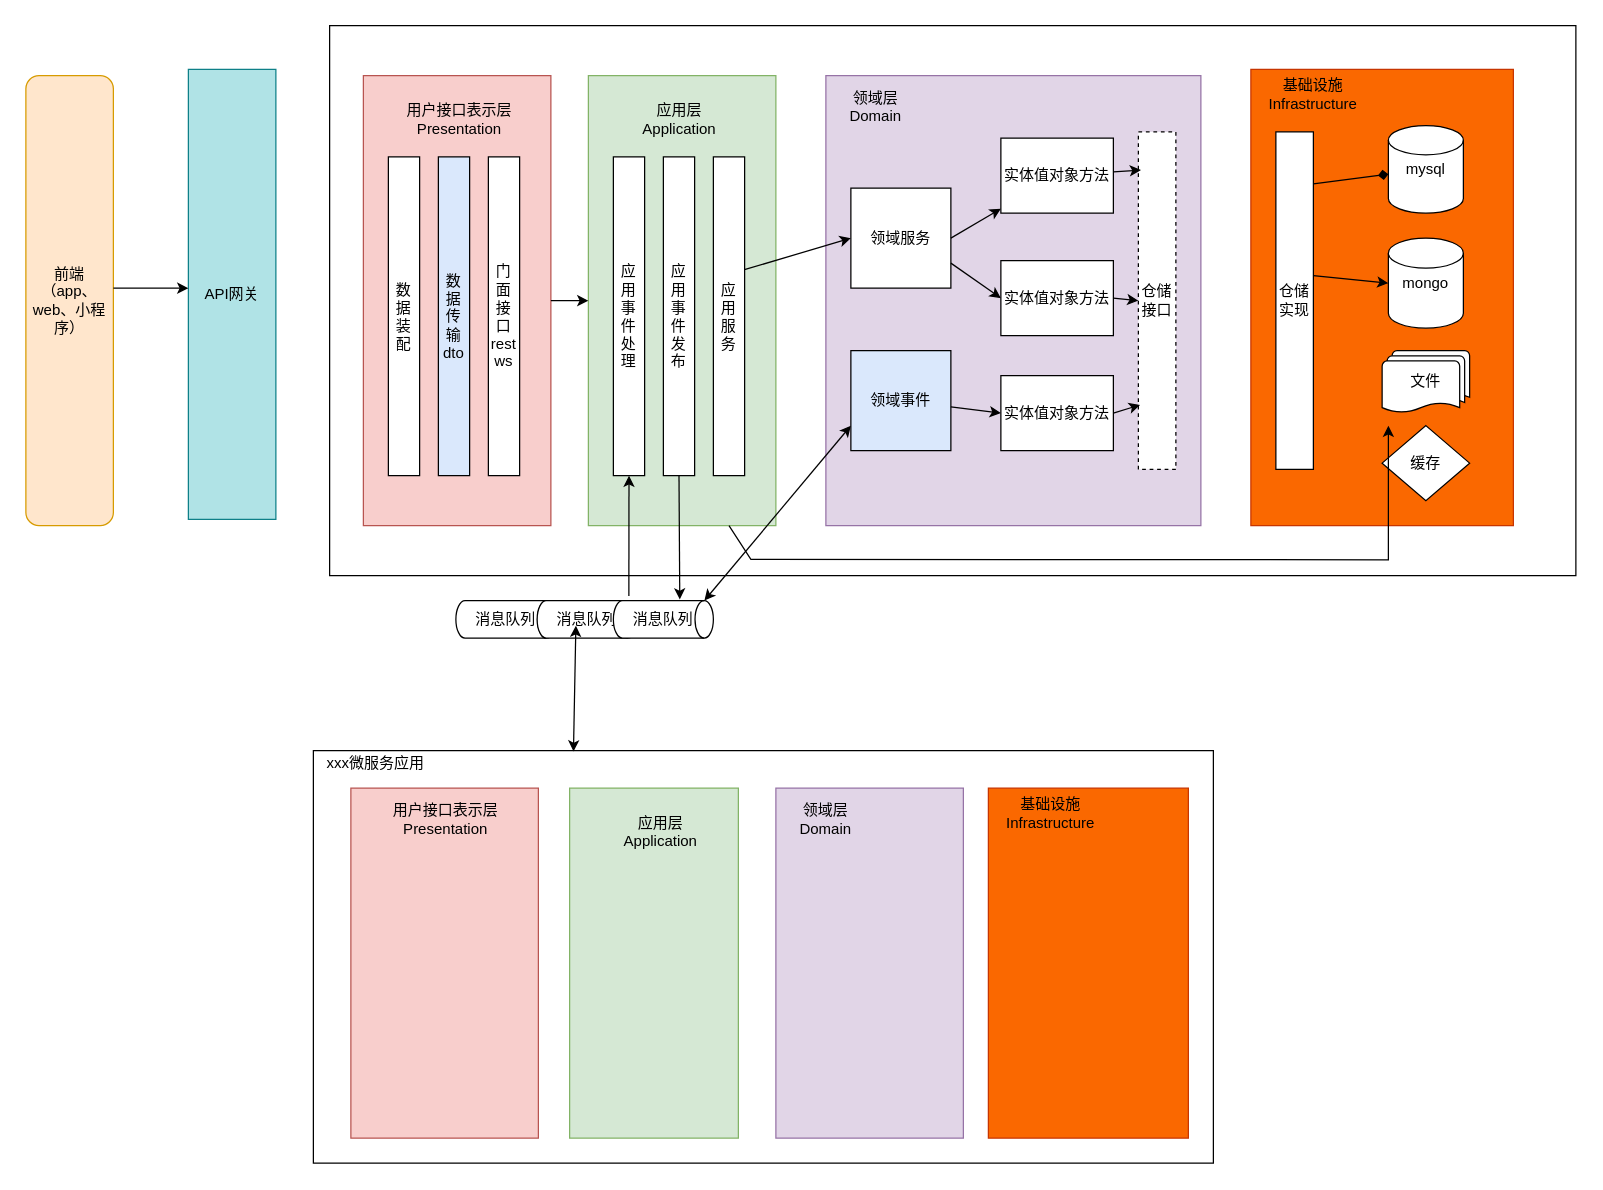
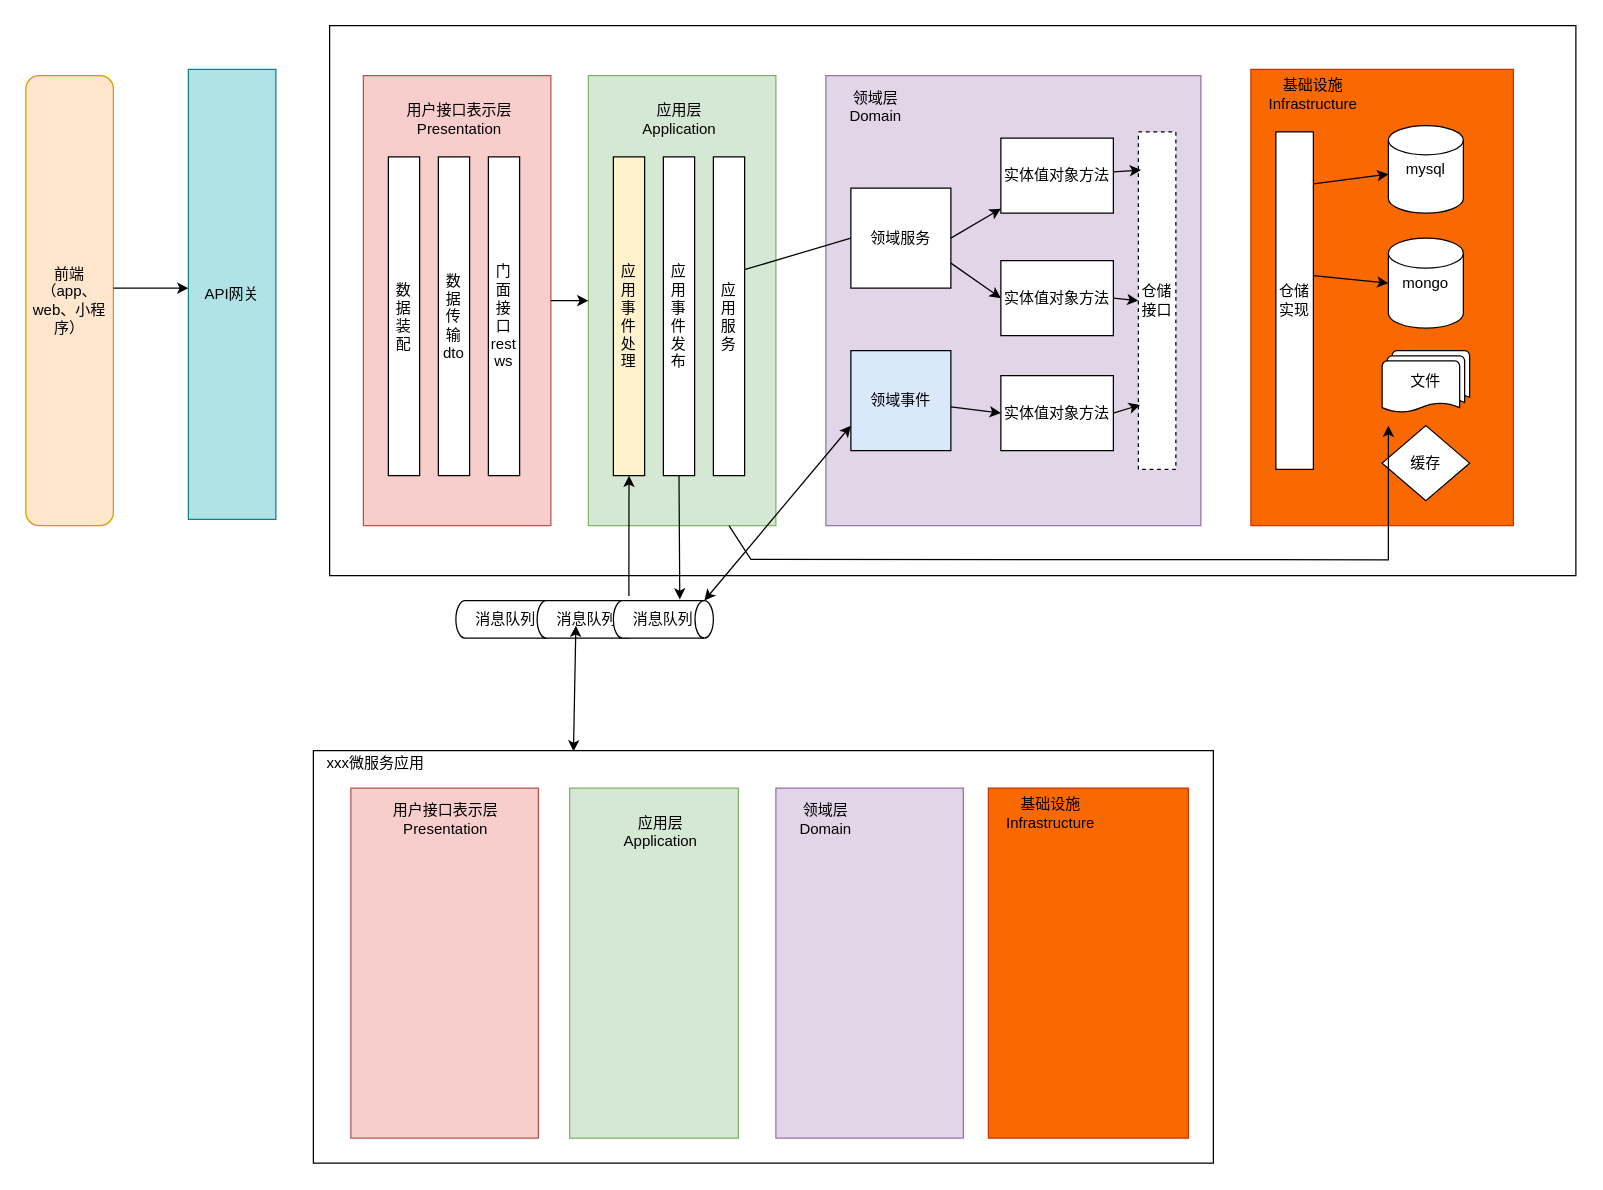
edge "仓储实现" -> "mysql": arrowhead diamond -> classic
edge "应用服务" -> "领域服务": arrowhead classic -> none
node "数据传输dto": fillcolor #dae8fc -> #ffffff
node "应用事件处理": fillcolor #ffffff -> #fff2cc
